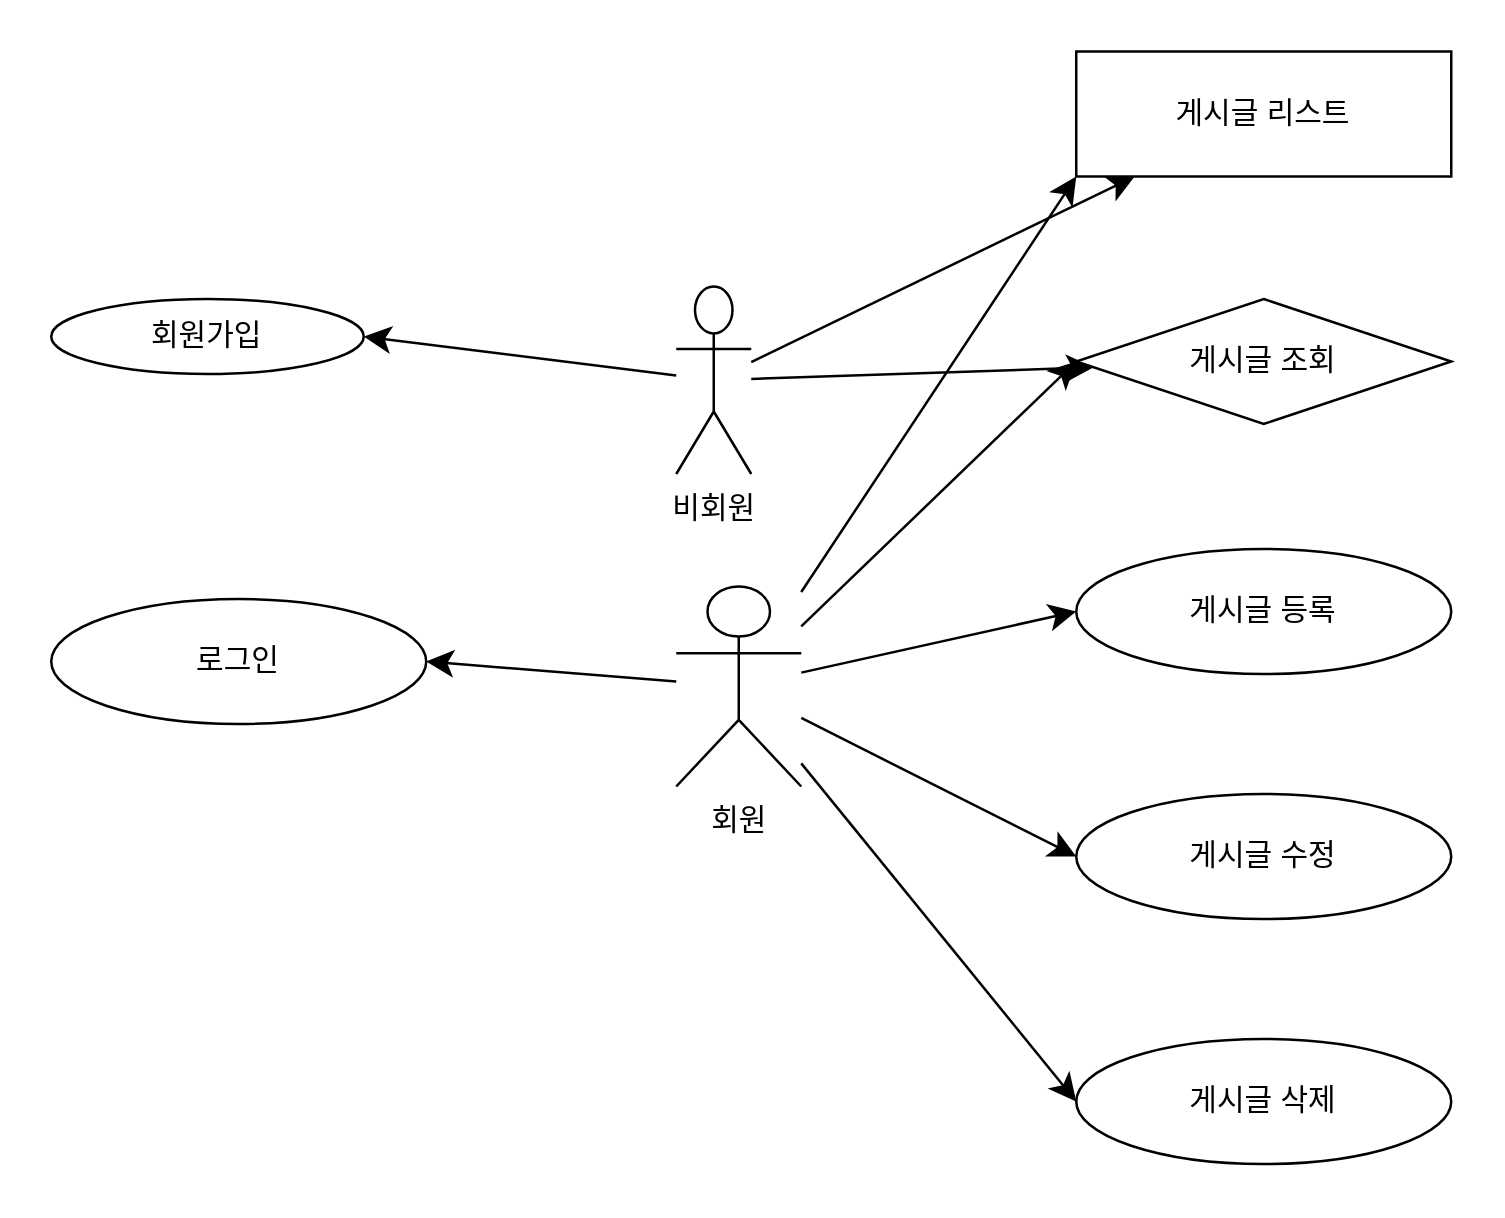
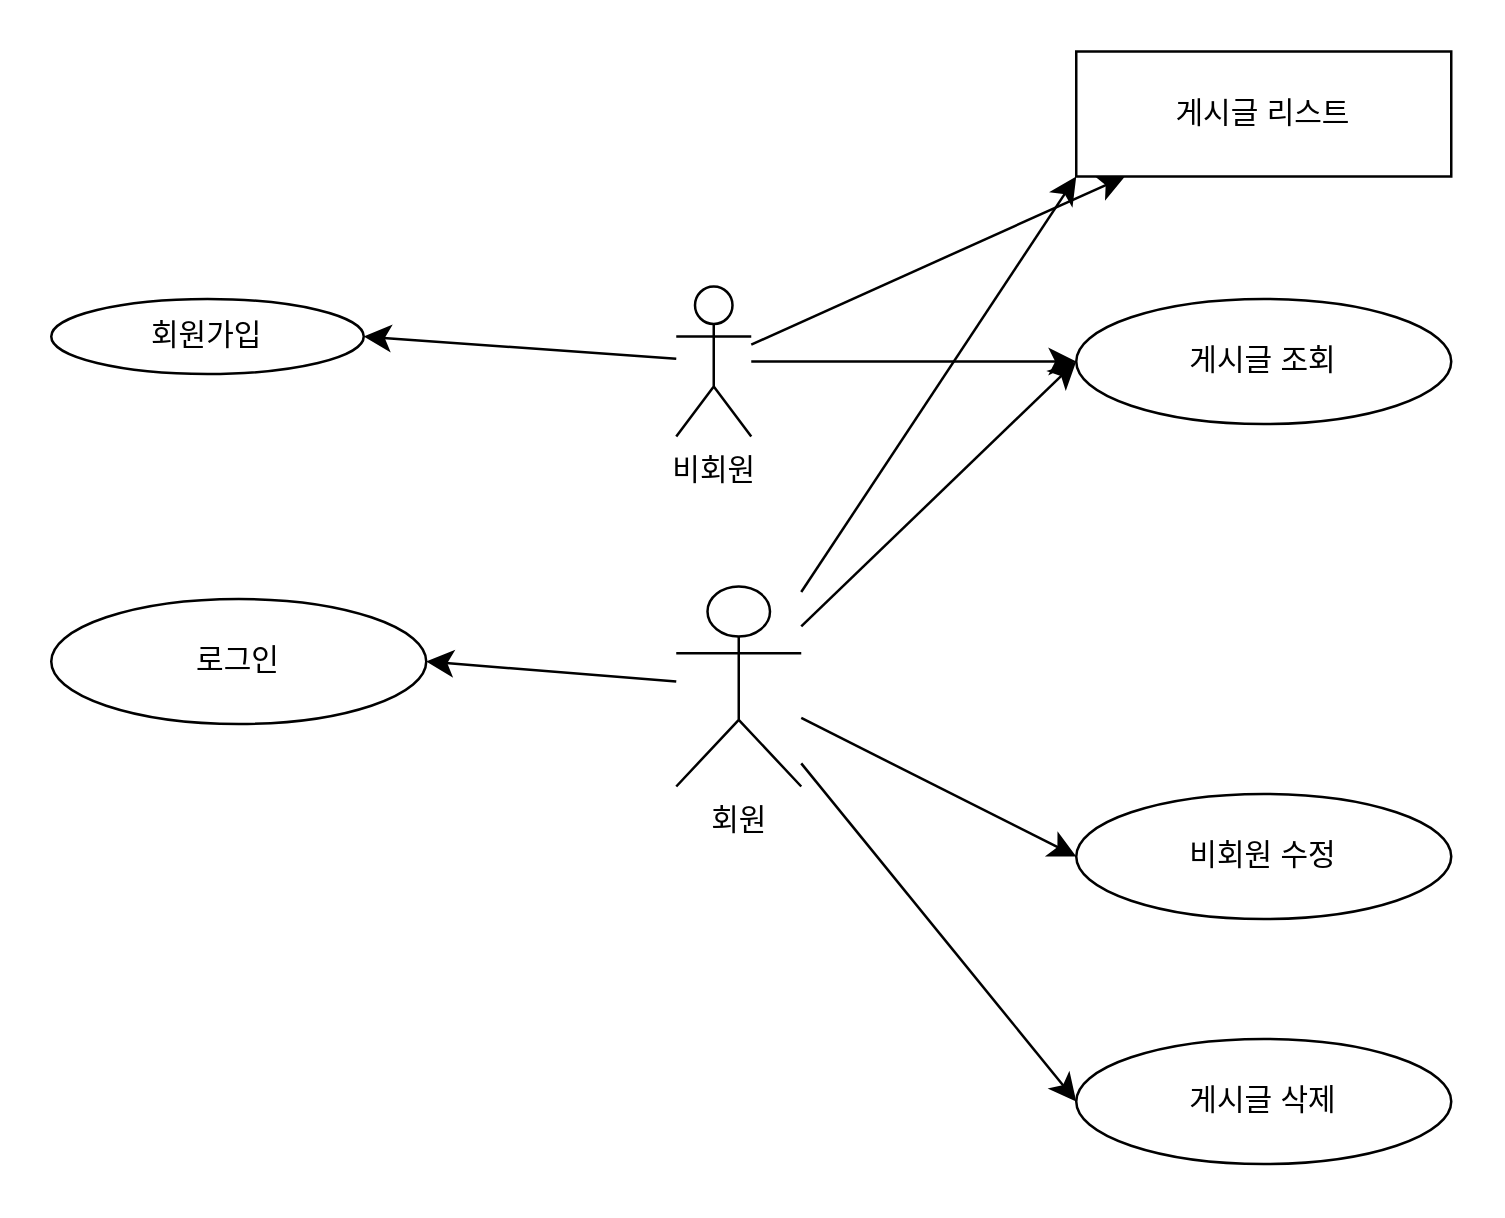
node "게시글 조회": shape diamond -> ellipse
node "비회원": size 75x188 -> 75x150
node "게시글 등록": removed
edge "회원" -> "게시글 등록": removed
node "게시글 수정": label "게시글 수정" -> "비회원 수정"
